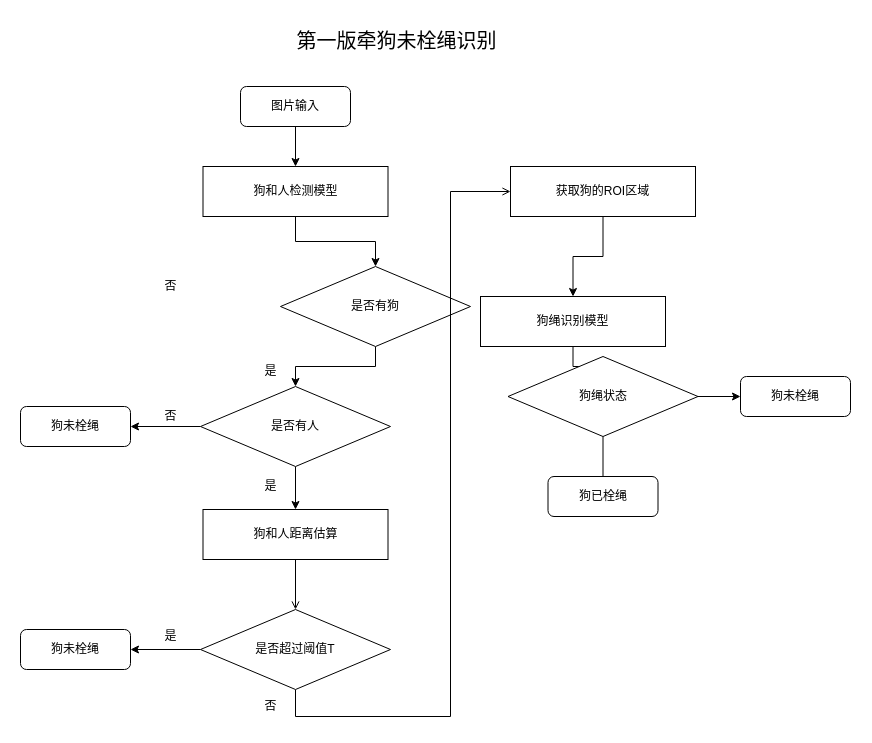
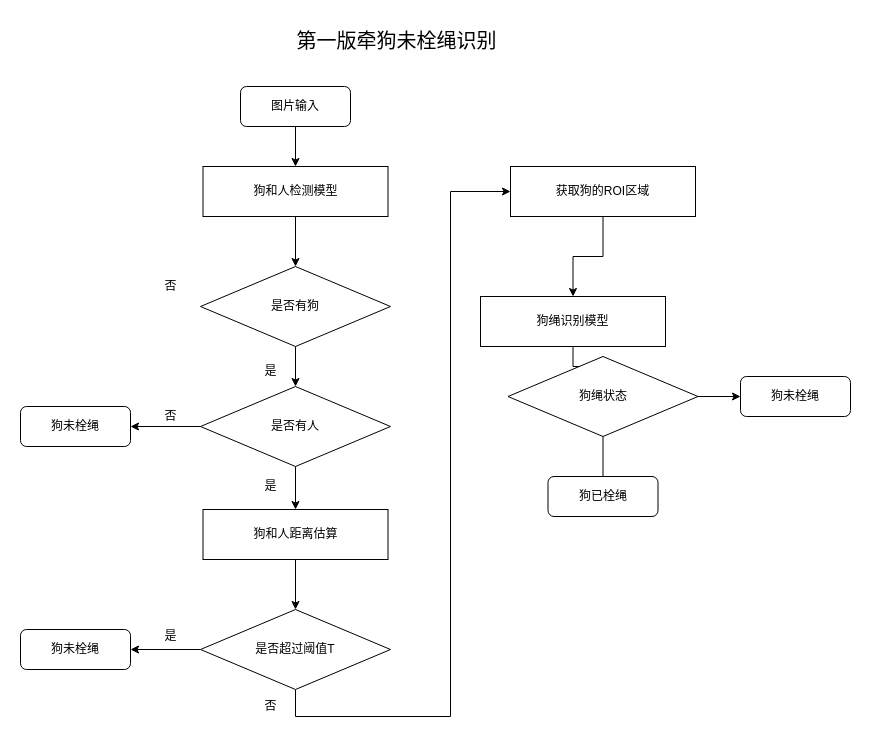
edge "是否超过阈值T" -> "获取狗的ROI区域": arrowhead open -> classic
node "是否有狗": moved (376, 307) -> (296, 307)
edge "狗和人距离估算" -> "是否超过阈值T": arrowhead open -> classic
